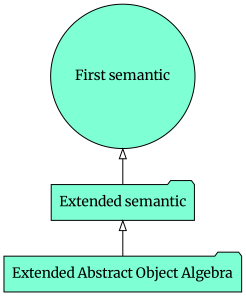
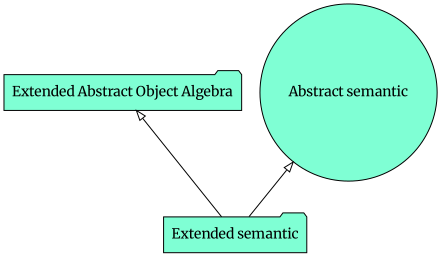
node "First semantic": label "First semantic" -> "Abstract semantic"
edge "Extended Abstract Object Algebra" -> "Extended semantic": reversed
